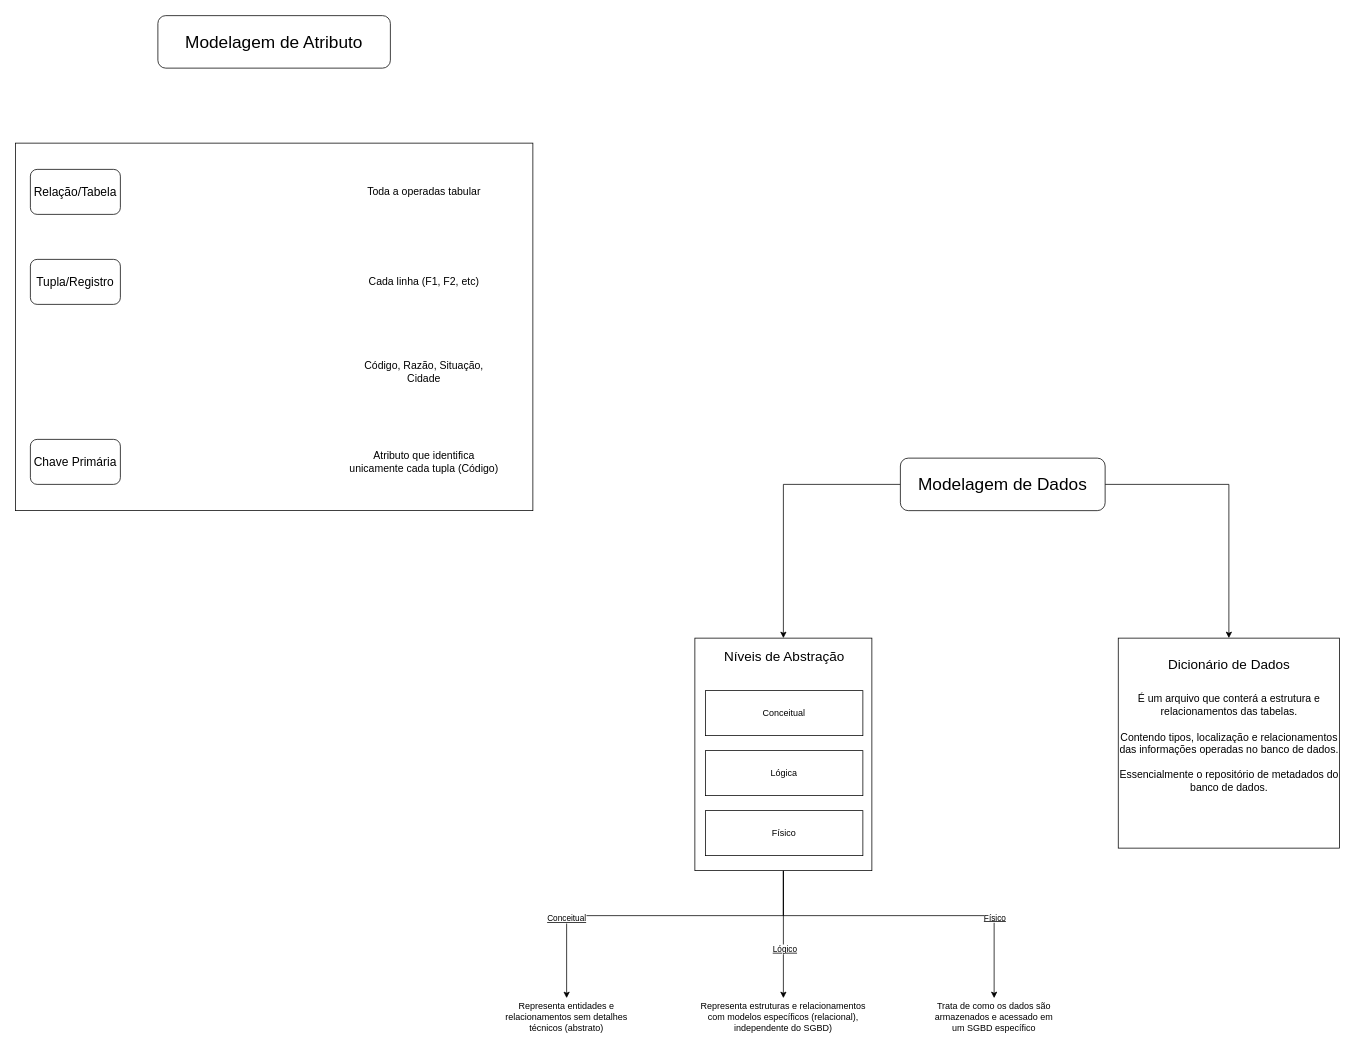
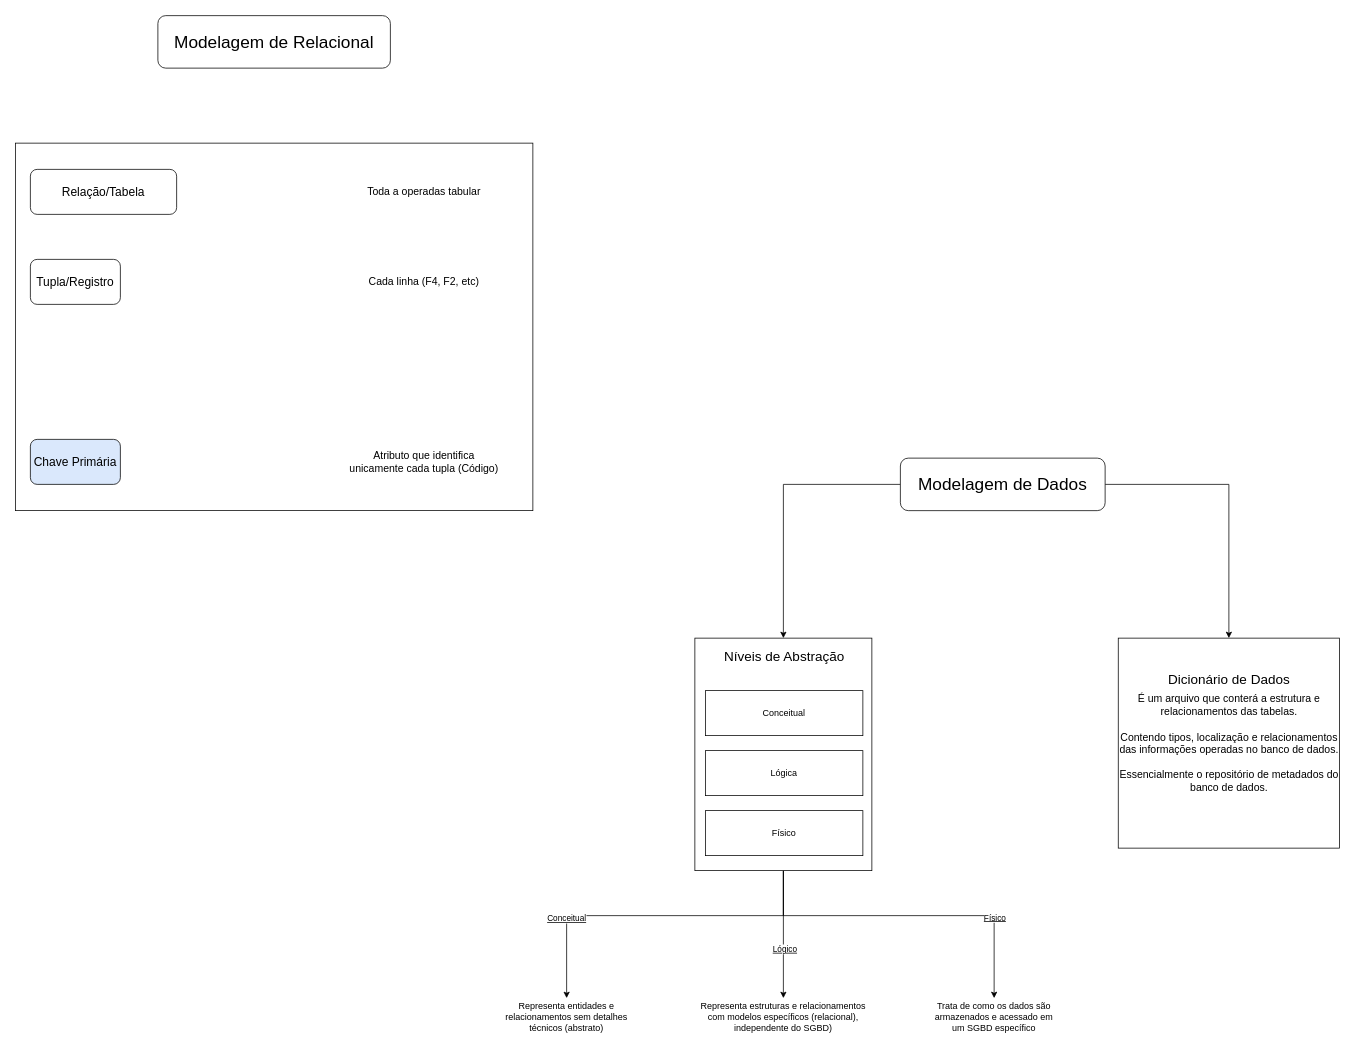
node "Modelagem de Atributo": label "Modelagem de Atributo" -> "Modelagem de Relacional"
node "Relação/Tabela": size 90x45 -> 146x45
node "Cada linha (F1, F2, etc)": label "Cada linha (F1, F2, etc)" -> "Cada linha (F4, F2, etc)"
node "Código, Razão, Situação, Cidade": removed
node "Chave Primária": fillcolor #ffffff -> #dae8fc
node "Dicionário de Dados": moved (1229, 664) -> (1229, 679)
